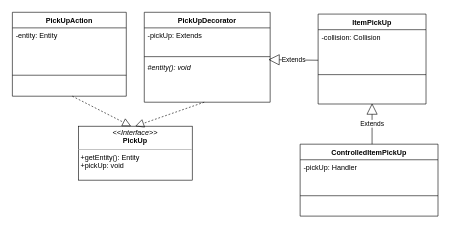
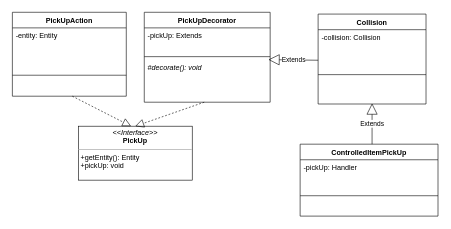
node "ItemPickUp": label "ItemPickUp" -> "Collision"
node "#entity(): void": label "#entity(): void" -> "#decorate(): void"
